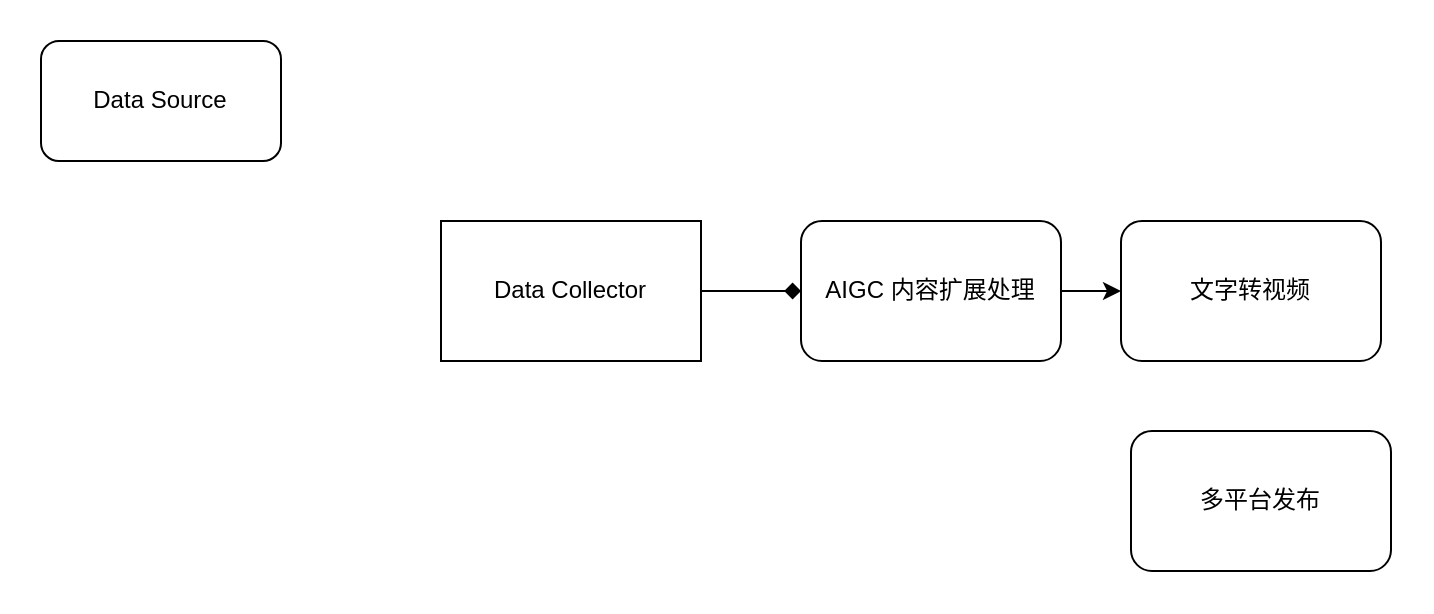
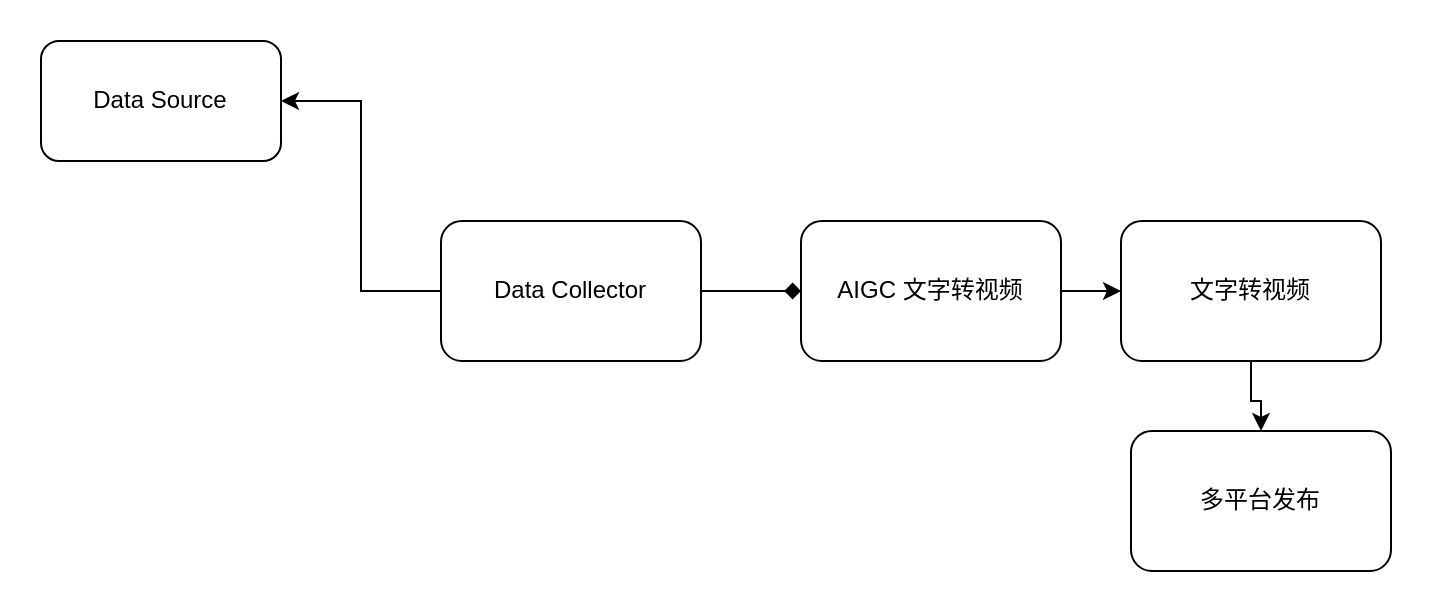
edge "Data Collector" -> "Data Source": added
node "Data Collector": shape rectangle -> rounded rectangle
node "AIGC 内容扩展处理": label "AIGC 内容扩展处理" -> "AIGC 文字转视频"
edge "文字转视频" -> "多平台发布": added
